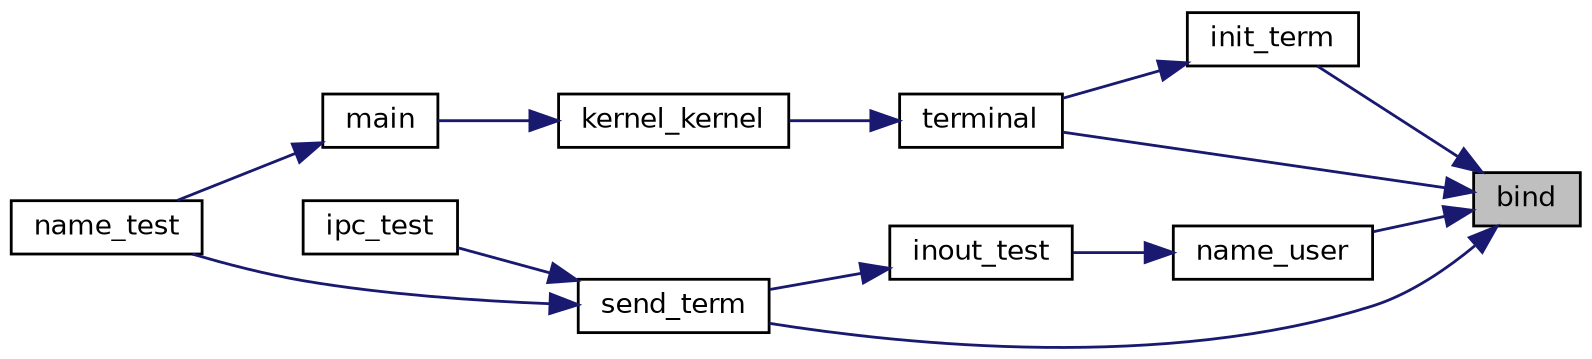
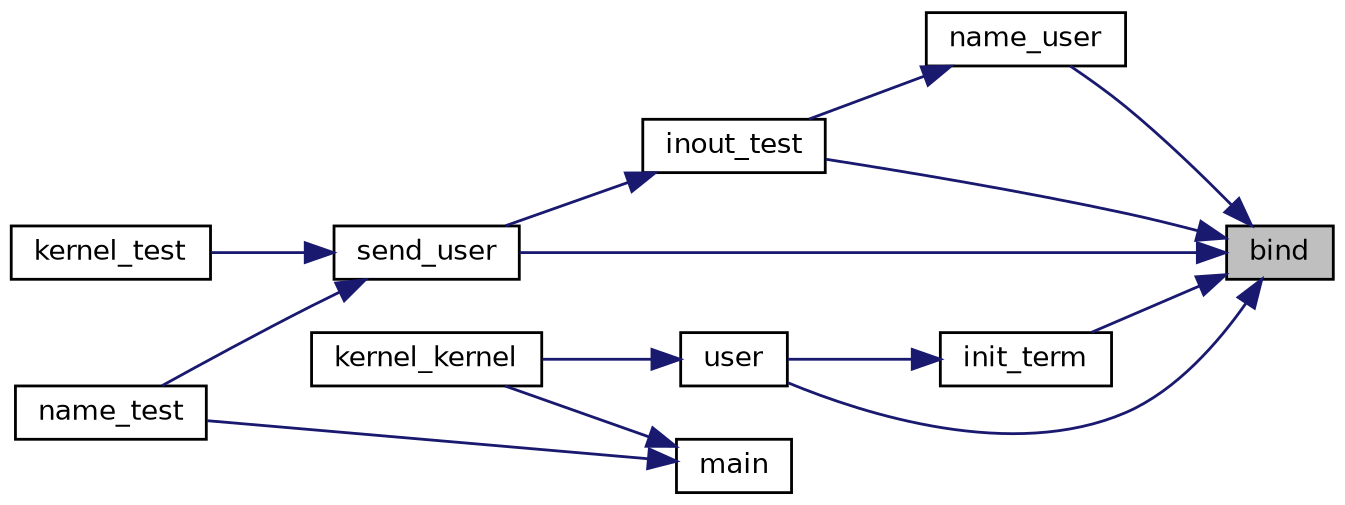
edge "main" -> "kernel_kernel": reversed
node "terminal": label "terminal" -> "user"
edge "inout_test" -> "bind": added
node "ipc_test": label "ipc_test" -> "kernel_test"
node "send_term": label "send_term" -> "send_user"
